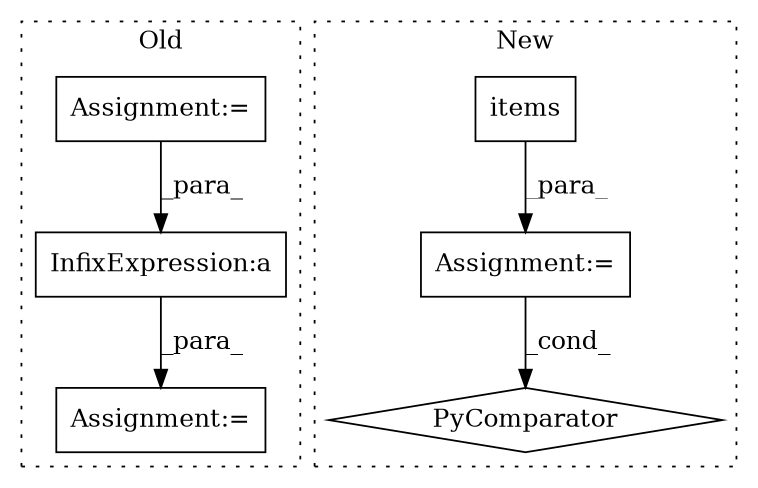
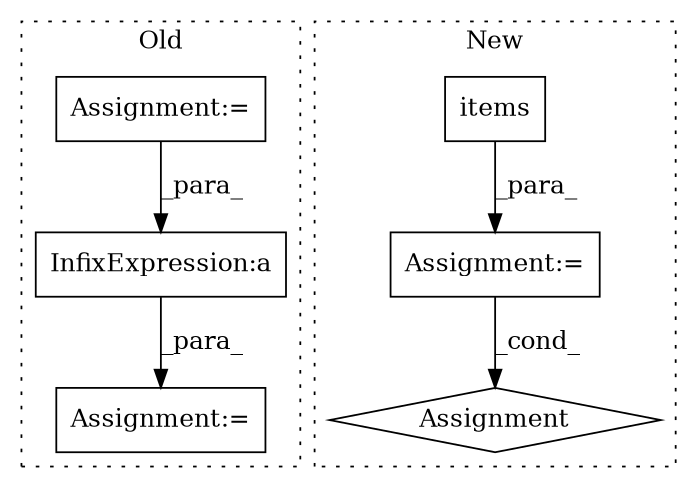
node "PyComparator": label "PyComparator" -> "Assignment"
